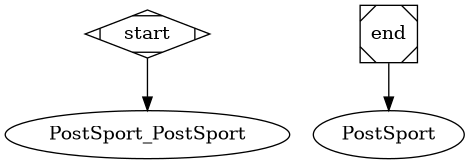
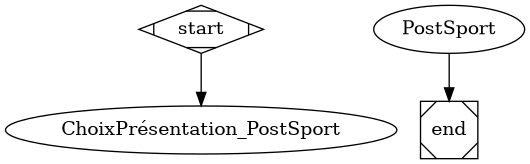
edge "end" -> "PostSport": reversed
node "PostSport_PostSport": label "PostSport_PostSport" -> "ChoixPrésentation_PostSport"
